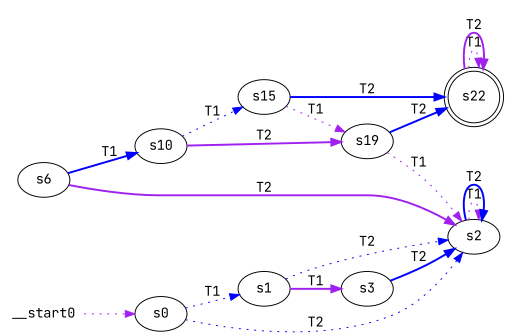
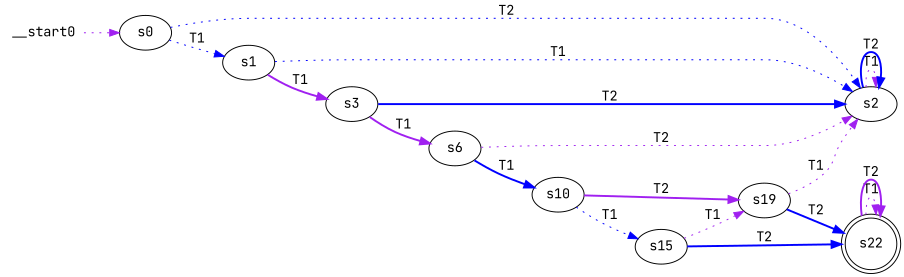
edge "s3" -> "s6": added, label "T1"
edge "s6" -> "s2": style bold -> dotted
edge "s1" -> "s2": label "T2" -> "T1"
